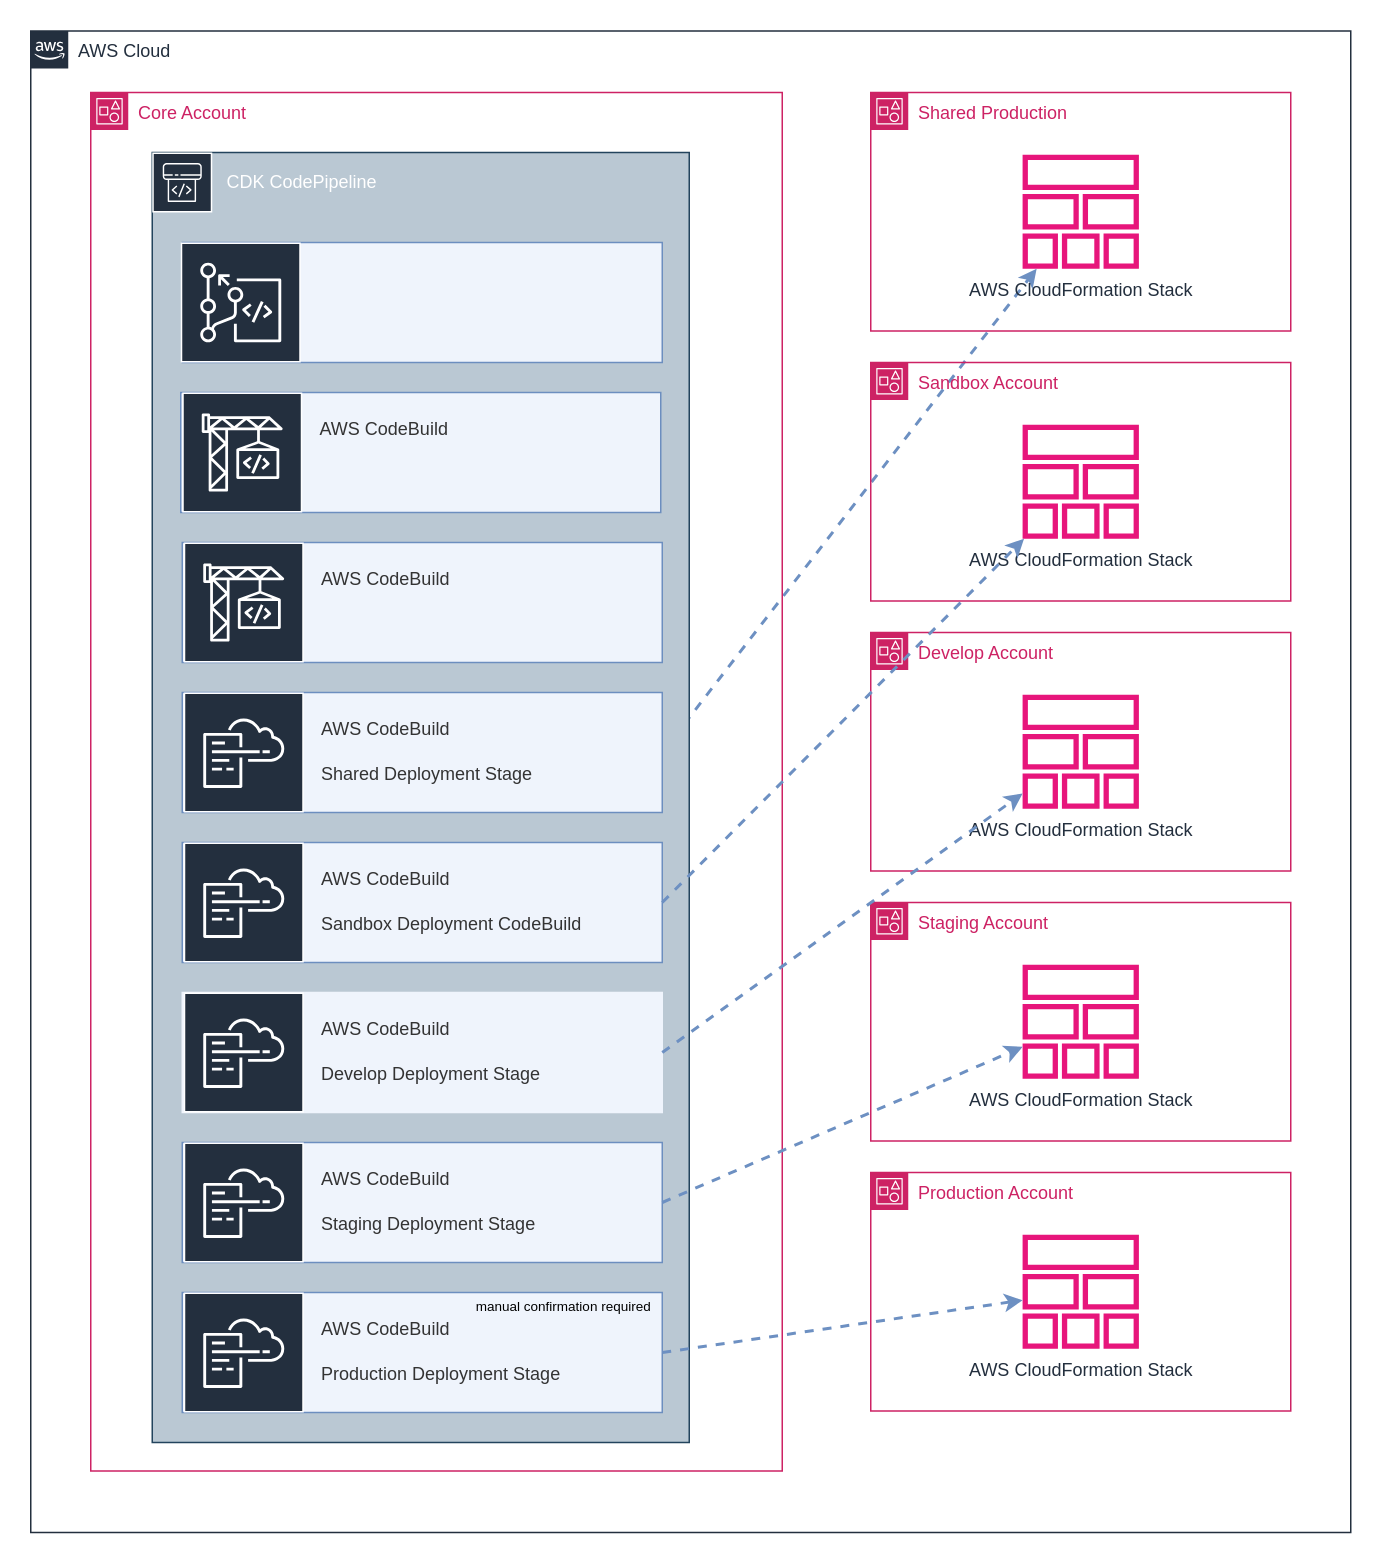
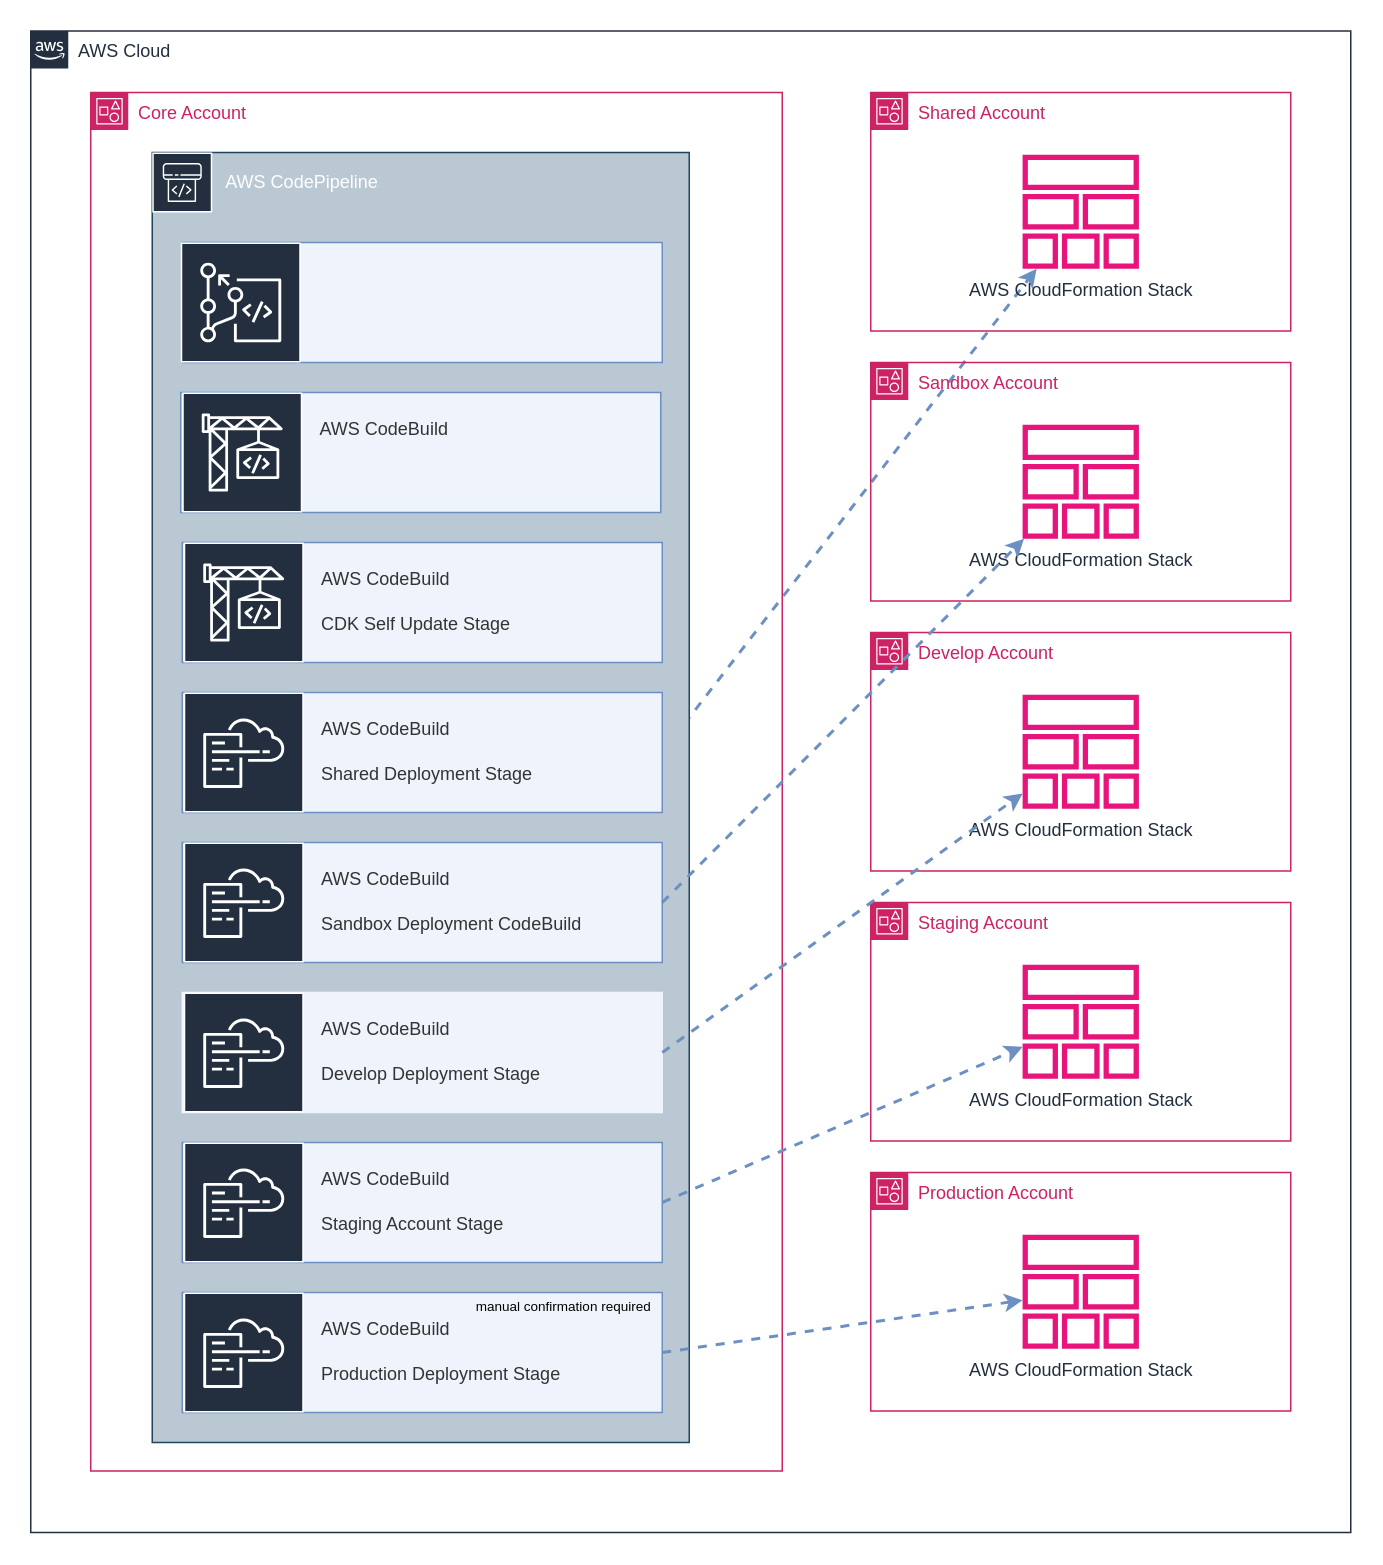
node "Shared Production": label "Shared Production" -> "Shared Account"
node "CDK CodePipeline": label "CDK CodePipeline" -> "AWS CodePipeline"
node "CDK Self Update Stage": added
node "Staging Deployment Stage": label "Staging Deployment Stage" -> "Staging Account Stage"
